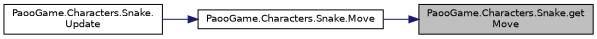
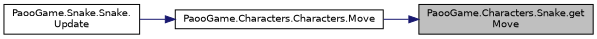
node "PaooGame.Characters.Snake. Update": label "PaooGame.Characters.Snake. Update" -> "PaooGame.Snake.Snake. Update"
node "PaooGame.Characters.Snake.Move": label "PaooGame.Characters.Snake.Move" -> "PaooGame.Characters.Characters.Move"
